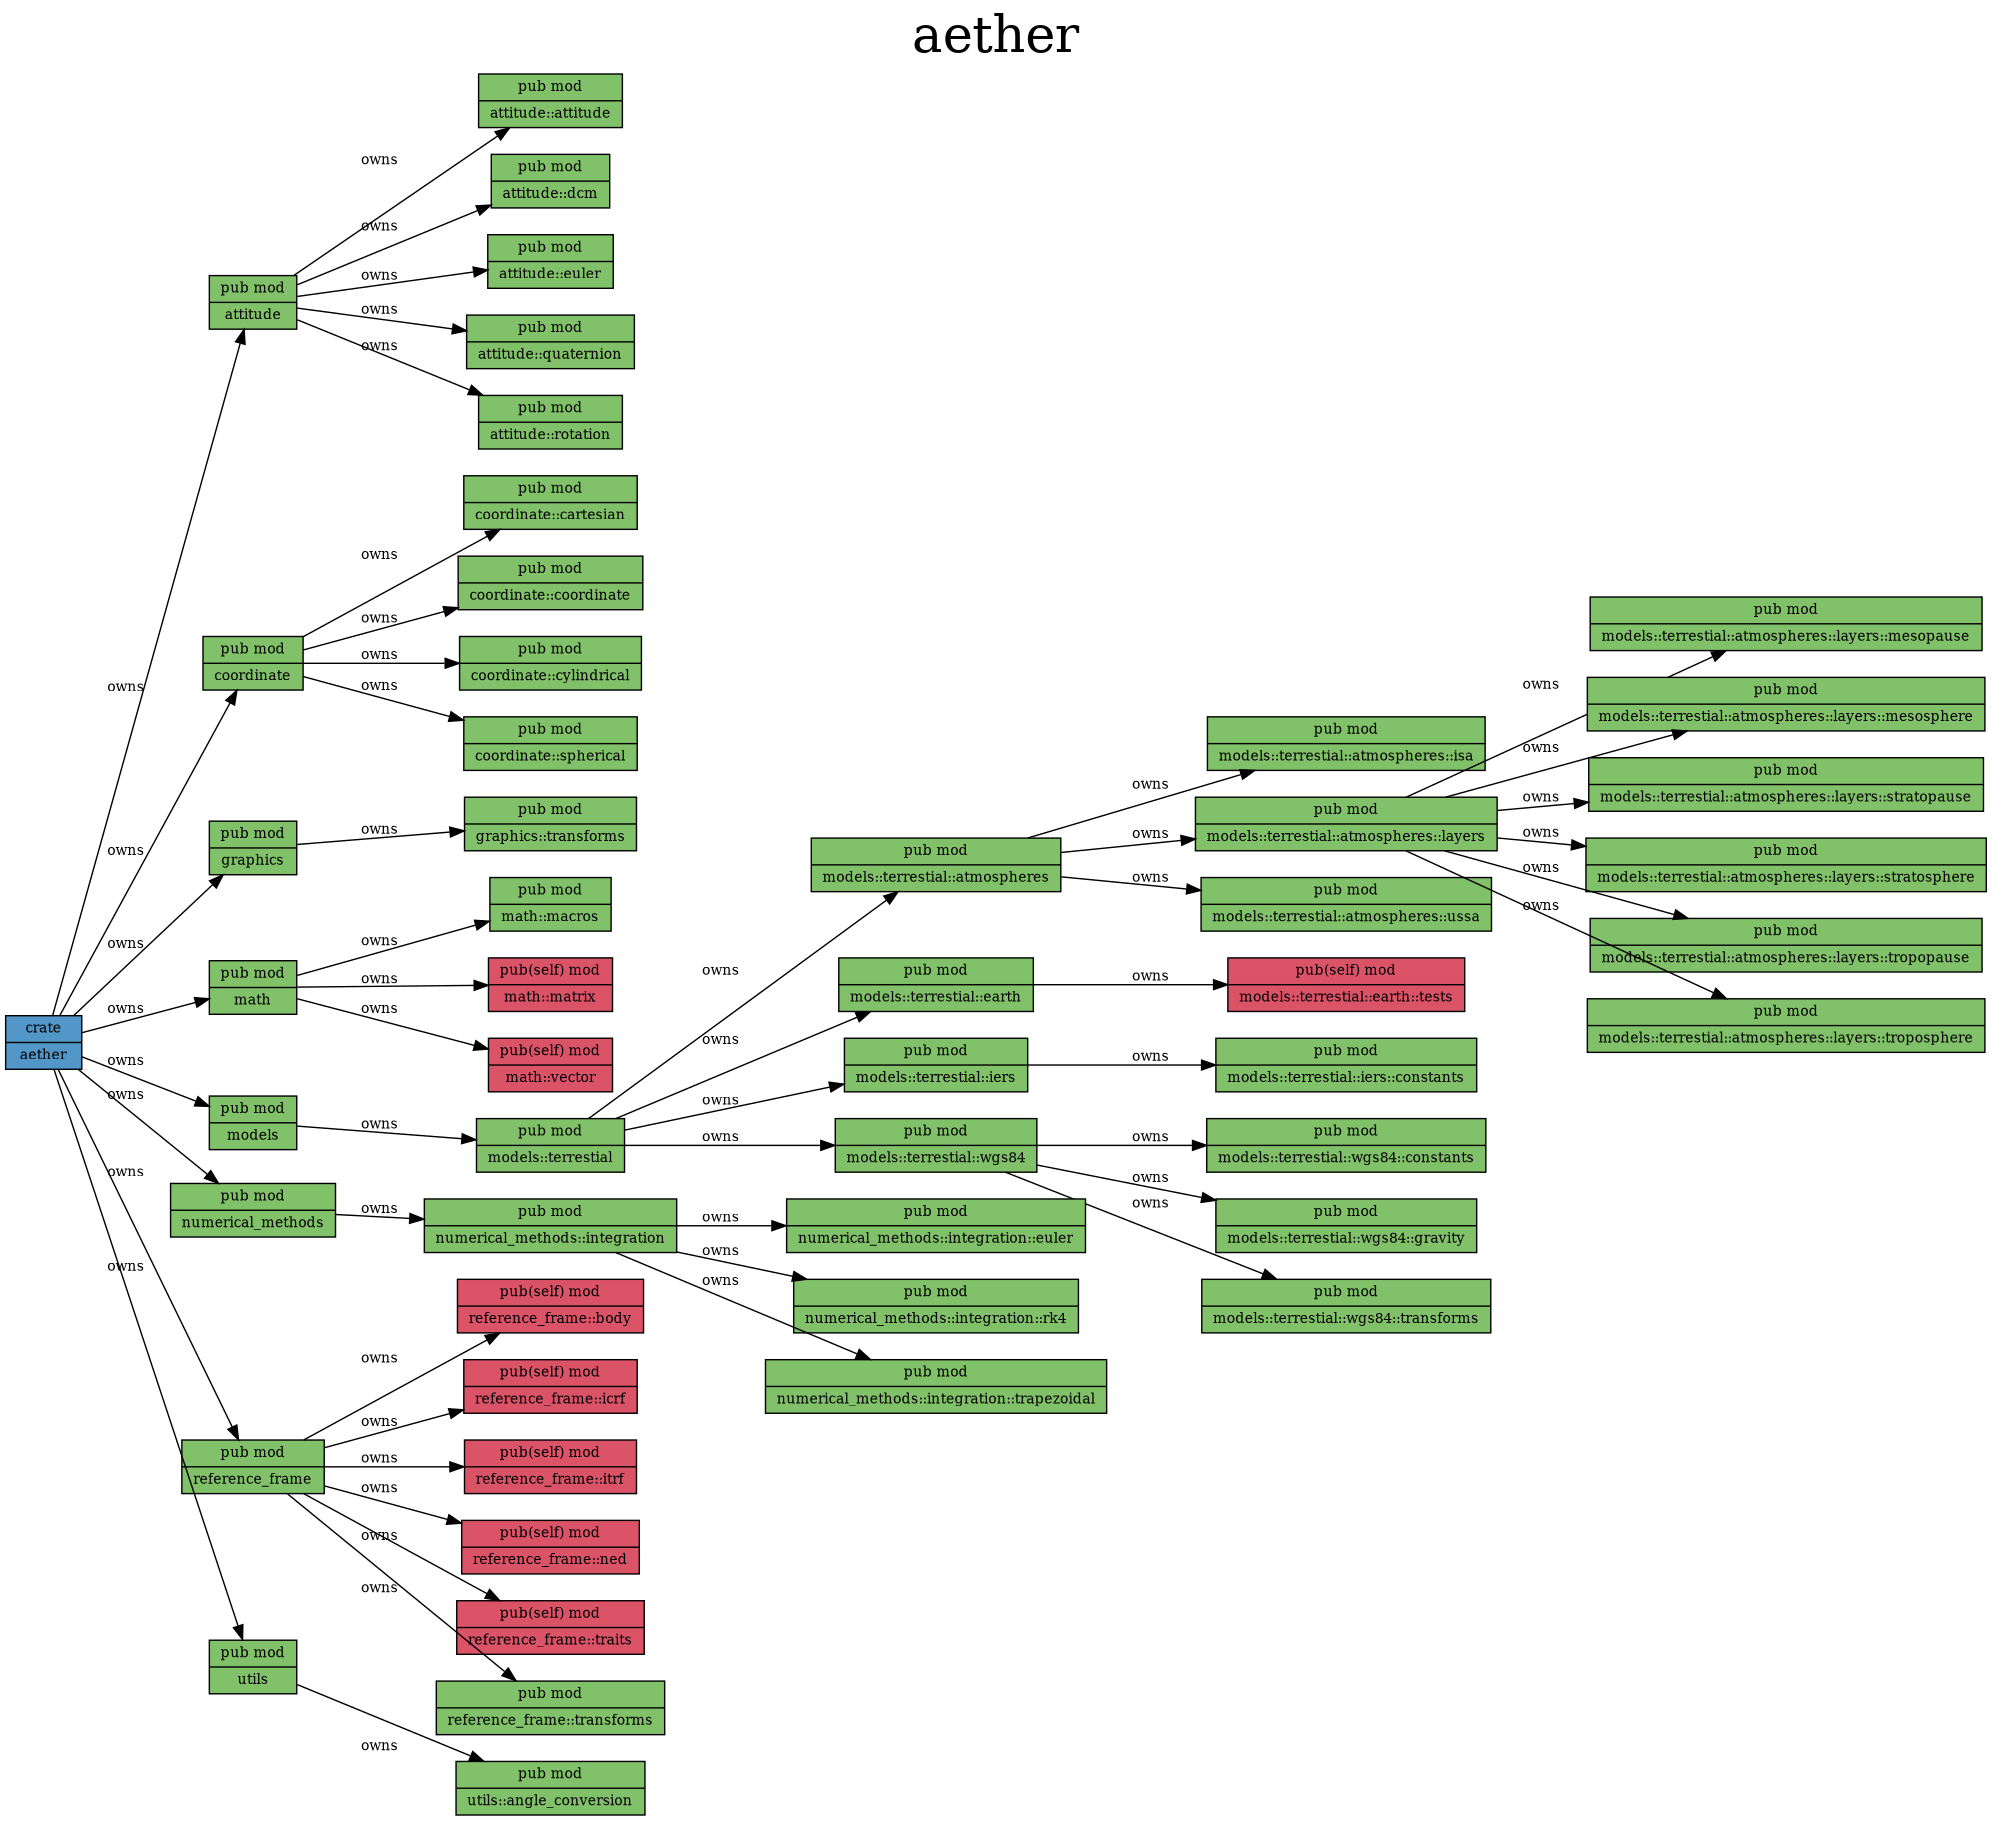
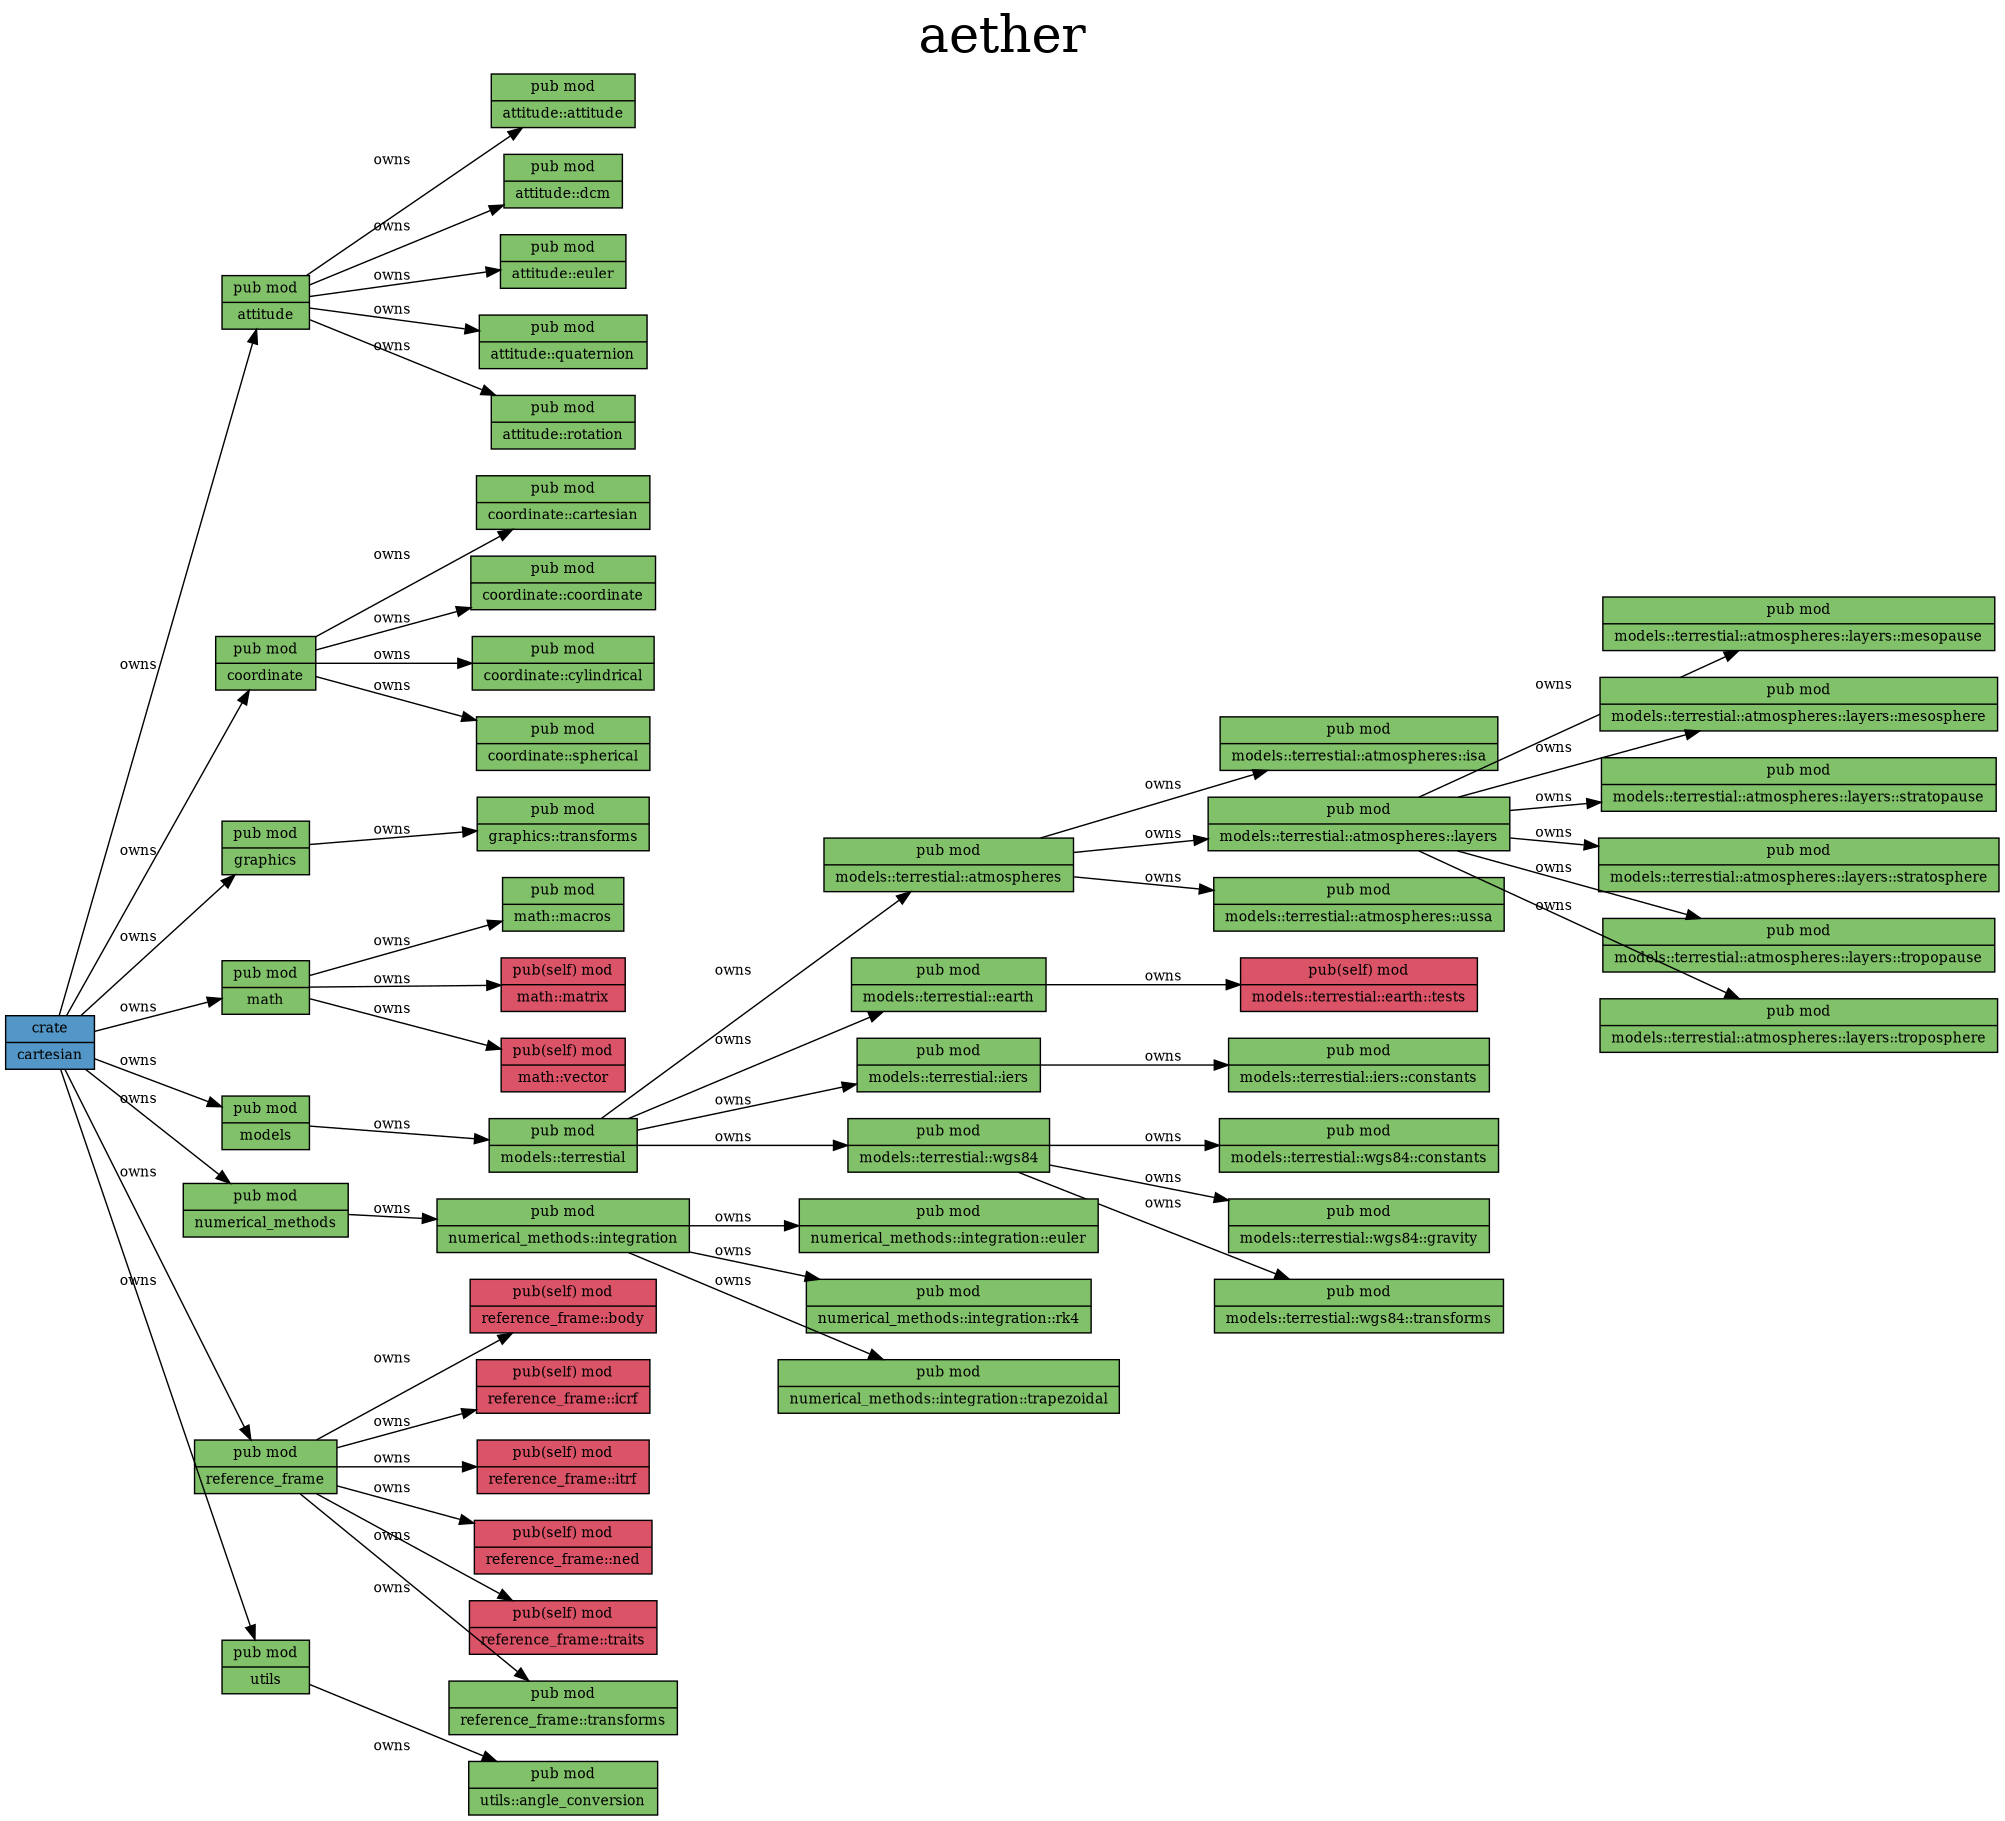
node "crate": text "aether" -> "cartesian"
